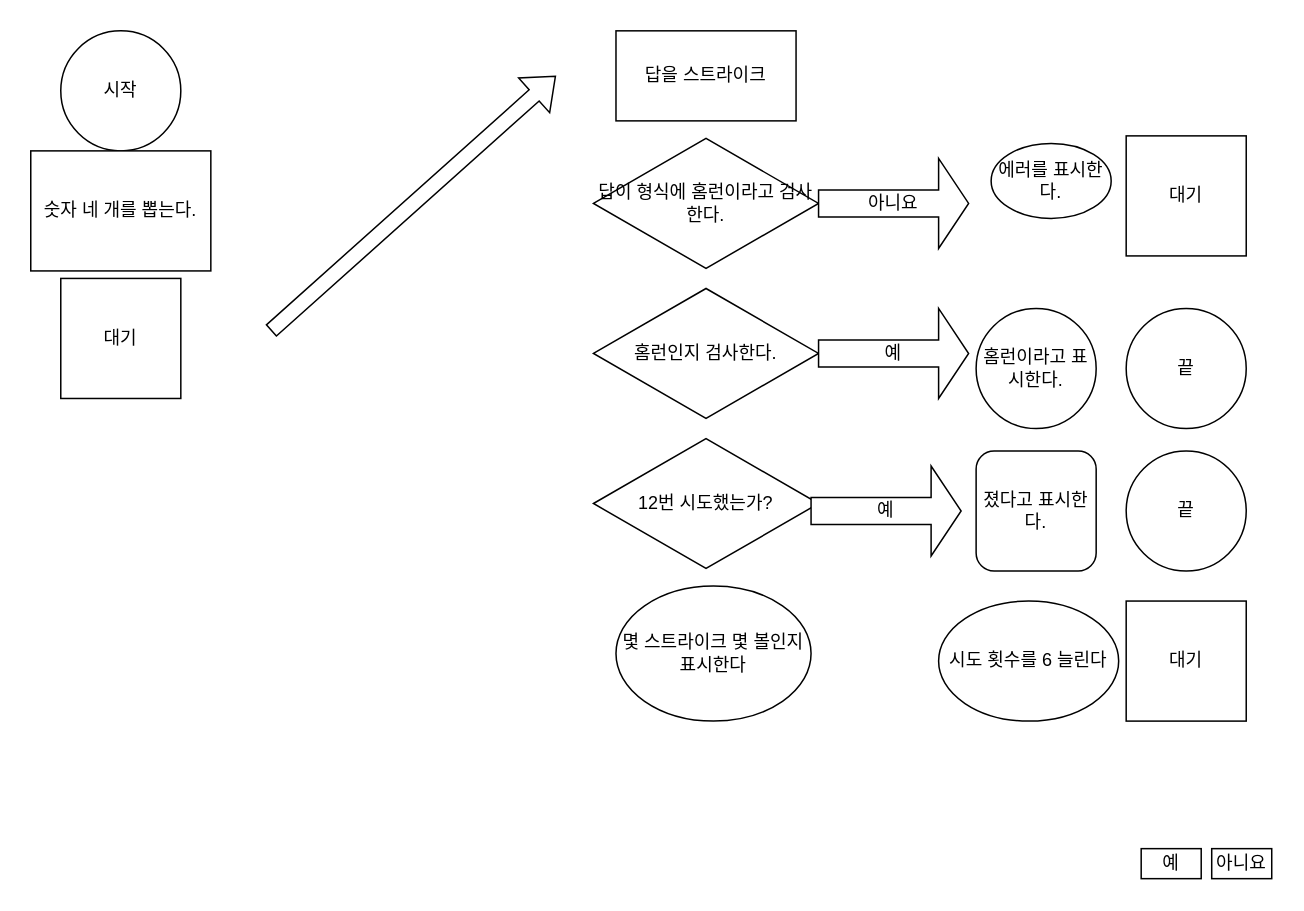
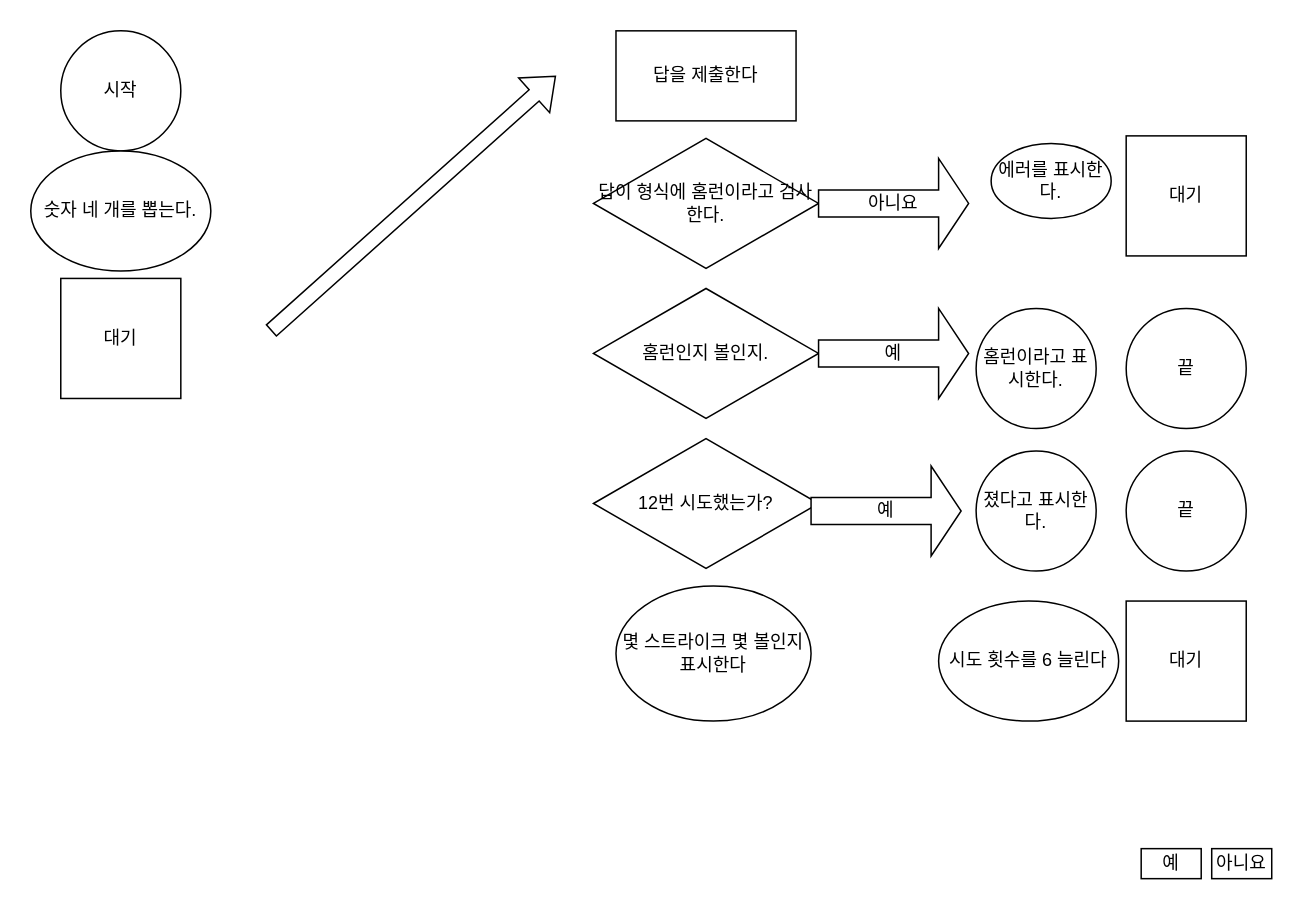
node "답을 스트라이크": label "답을 스트라이크" -> "답을 제출한다"
node "숫자 네 개를 뽑는다.": shape rectangle -> ellipse
node "홈런인지 검사한다.": label "홈런인지 검사한다." -> "홈런인지 볼인지."
node "졌다고 표시한다.": shape rounded rectangle -> ellipse
